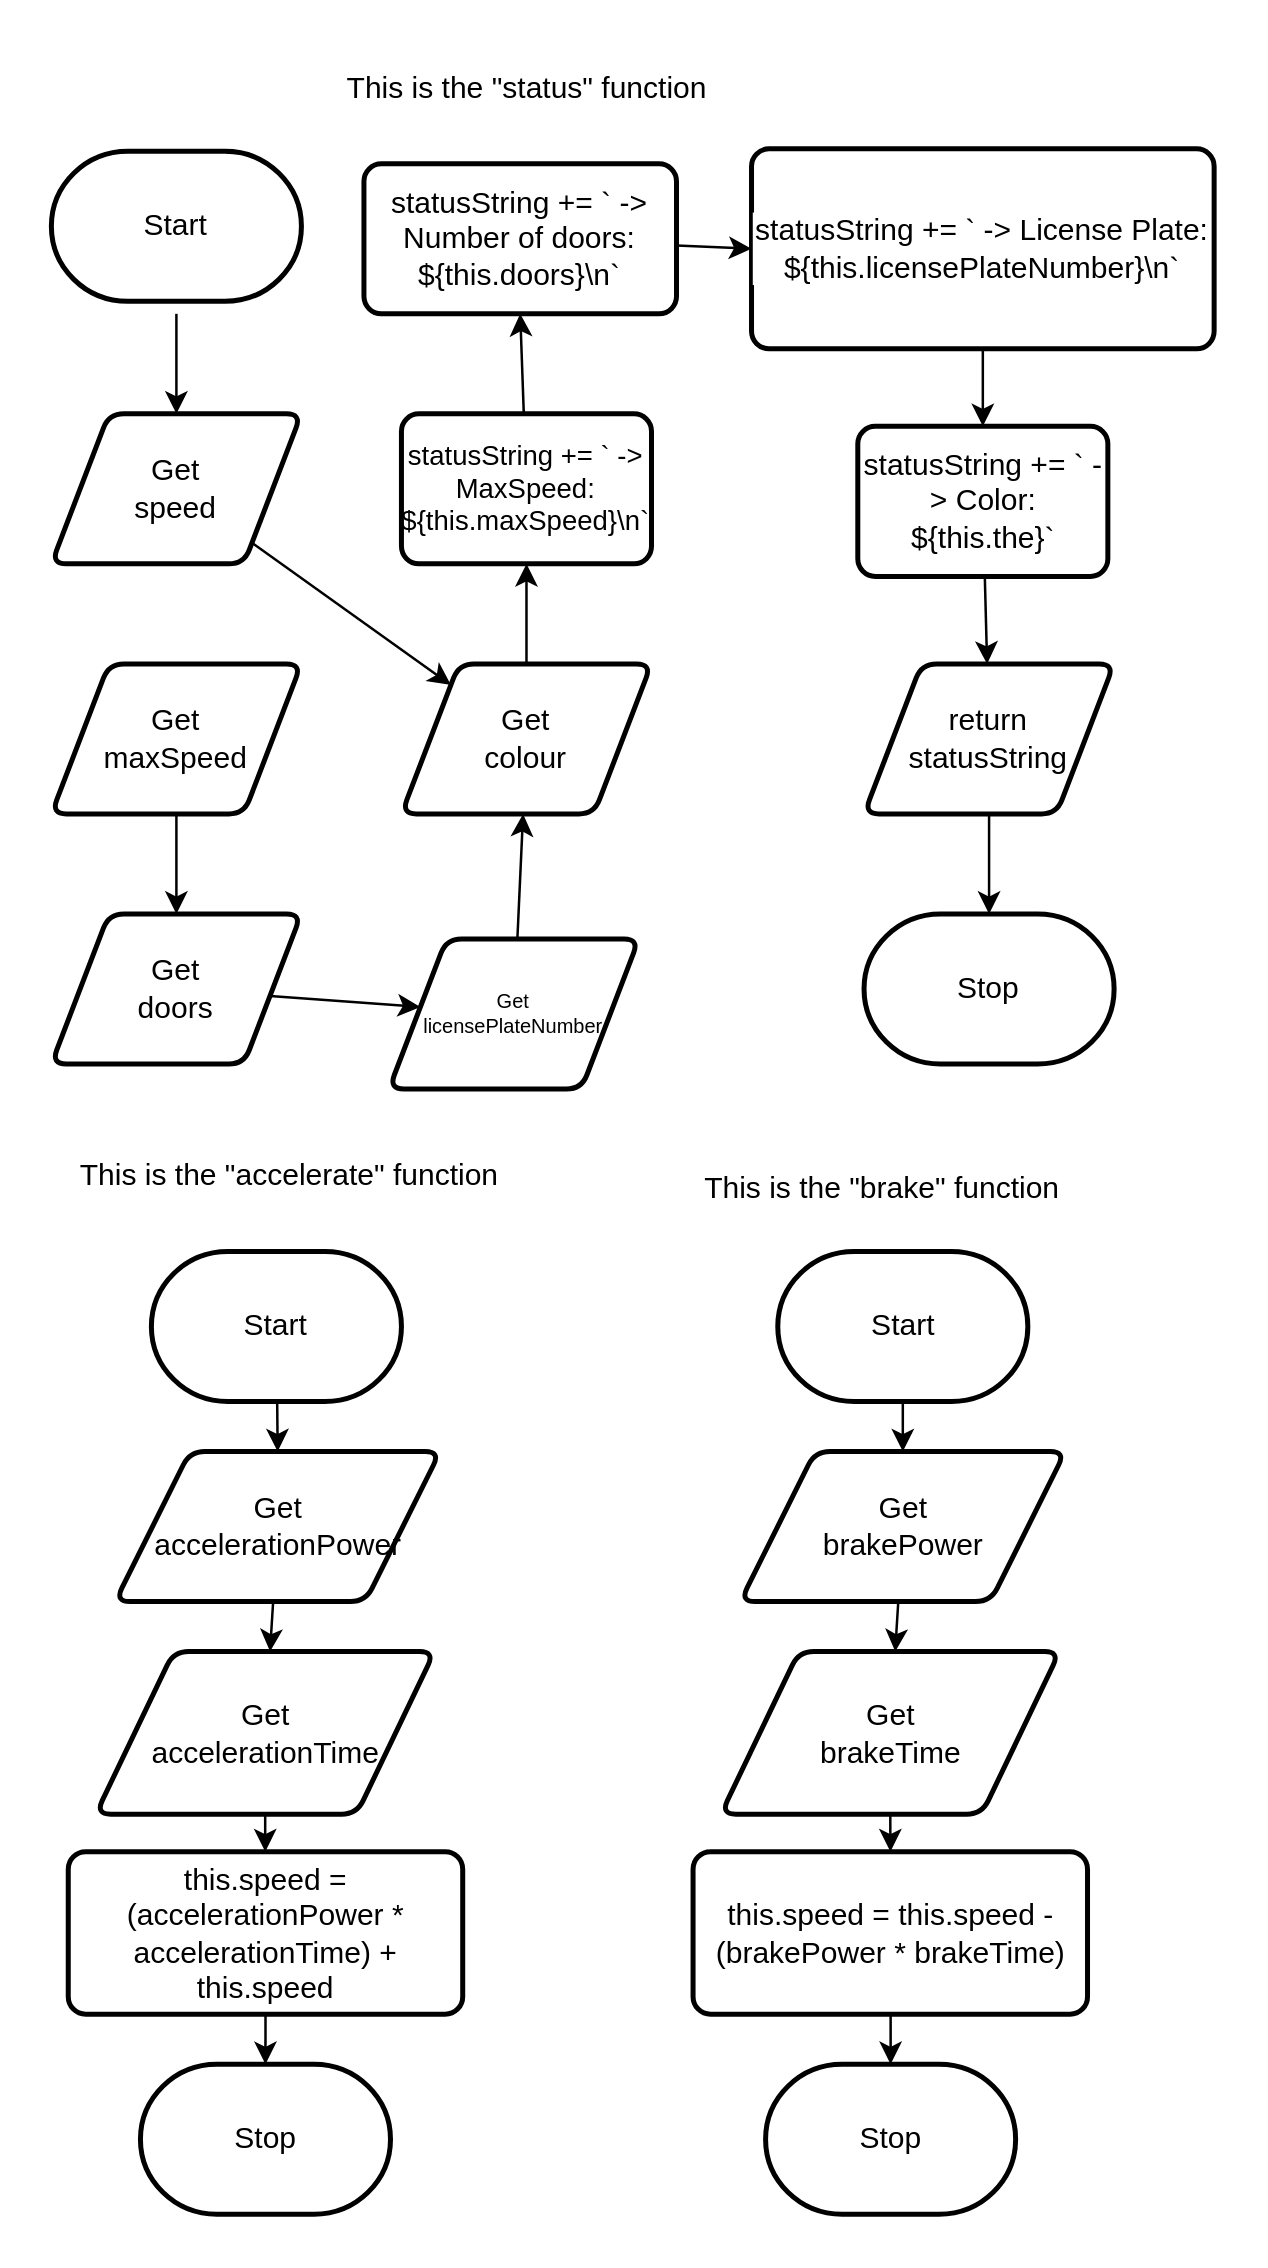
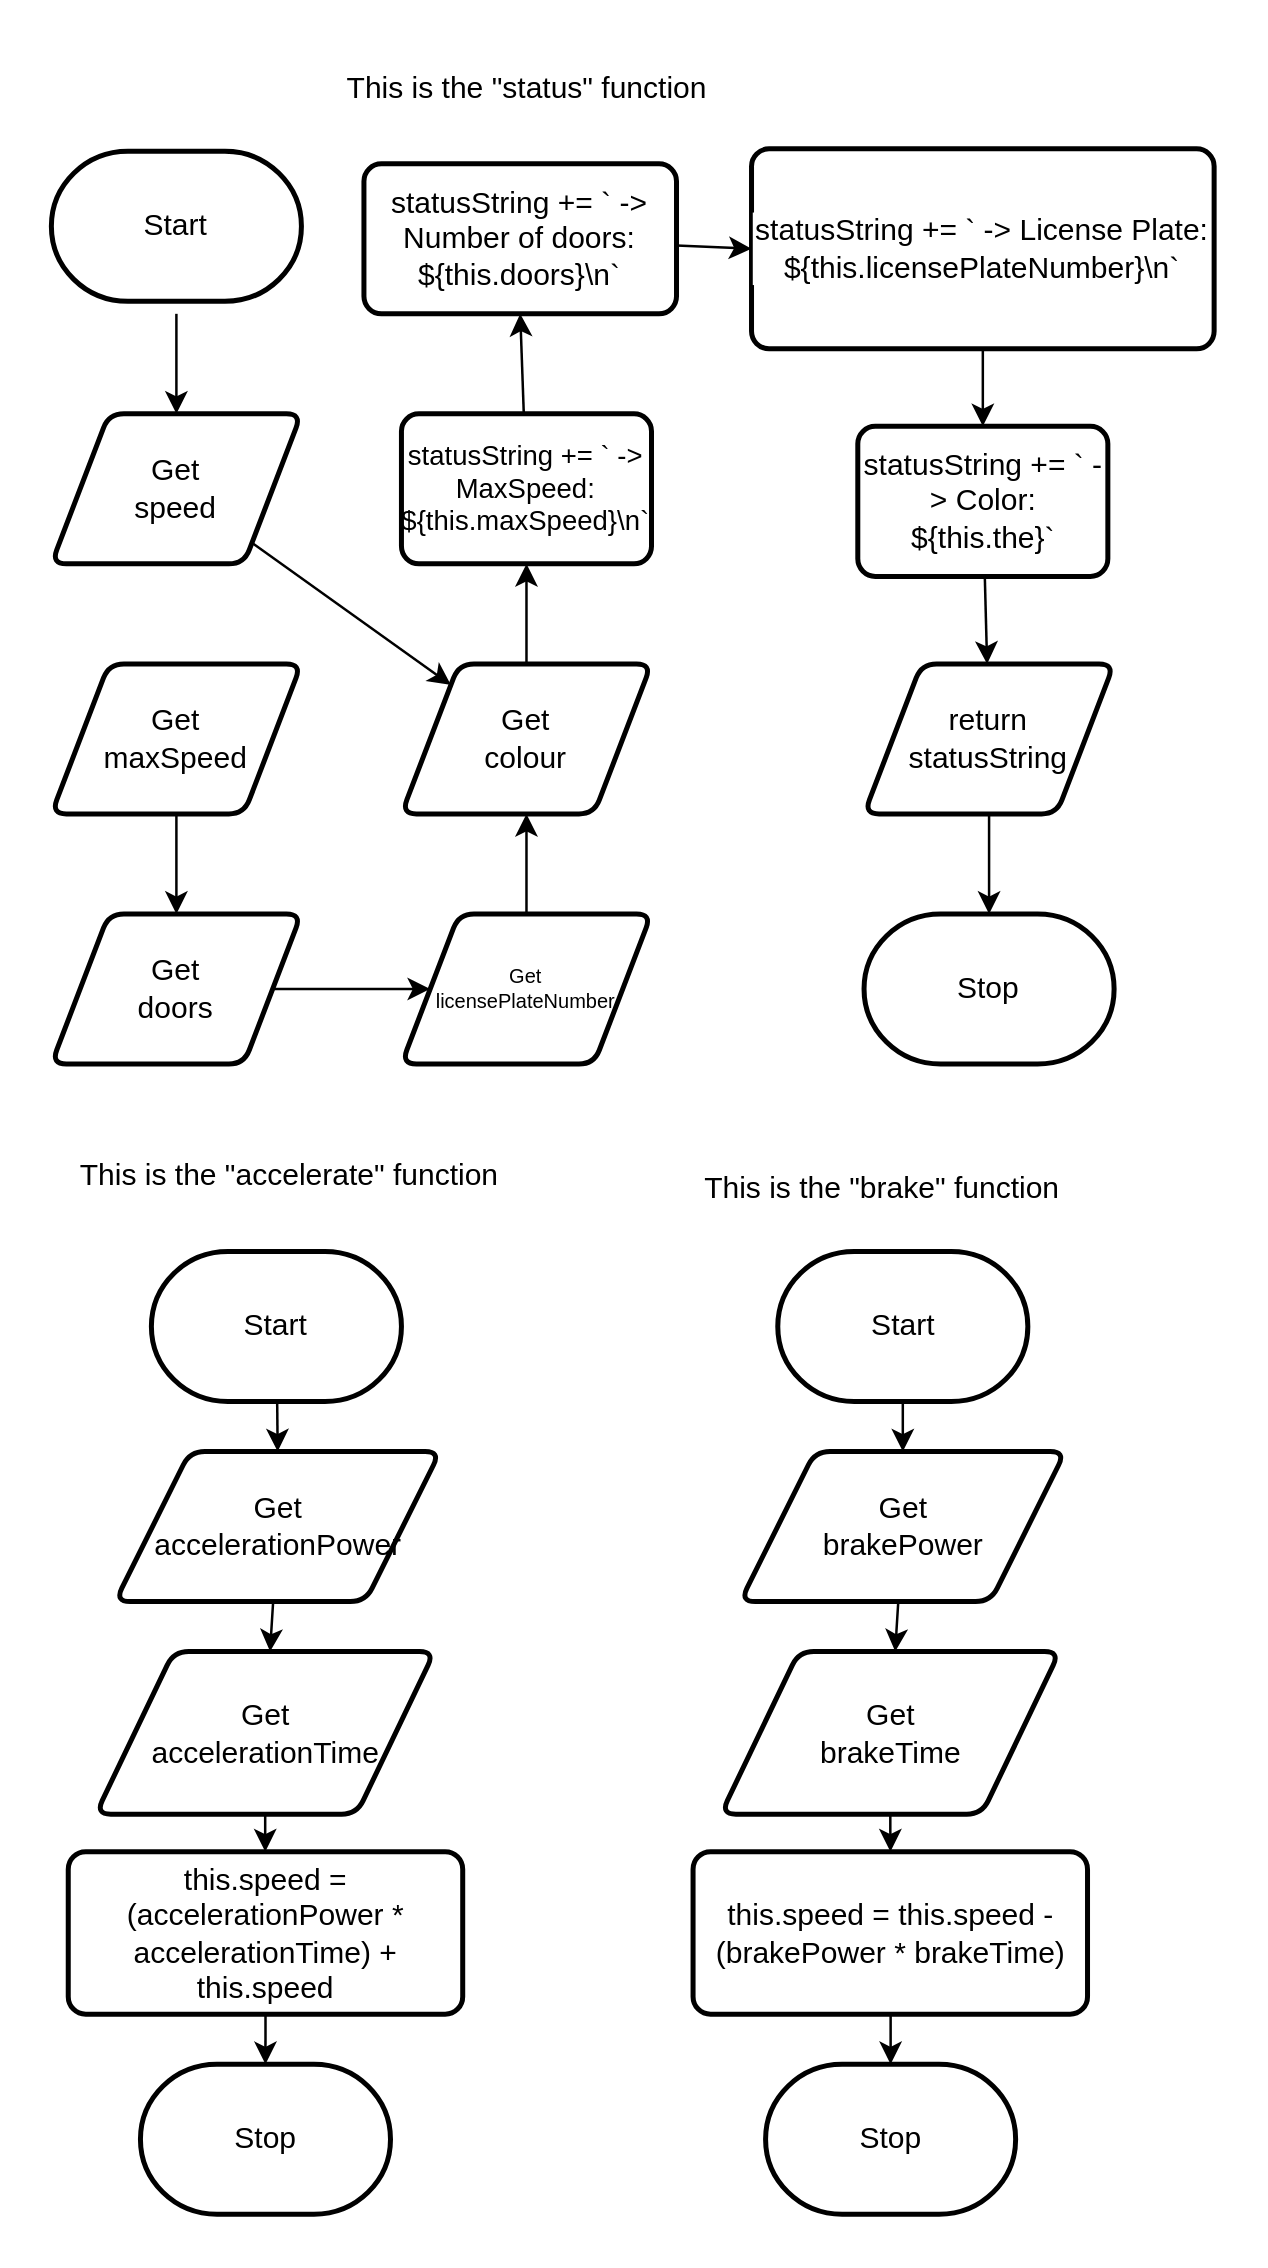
node "GetlicensePlateNumber": moved (514, 1014) -> (526, 989)
